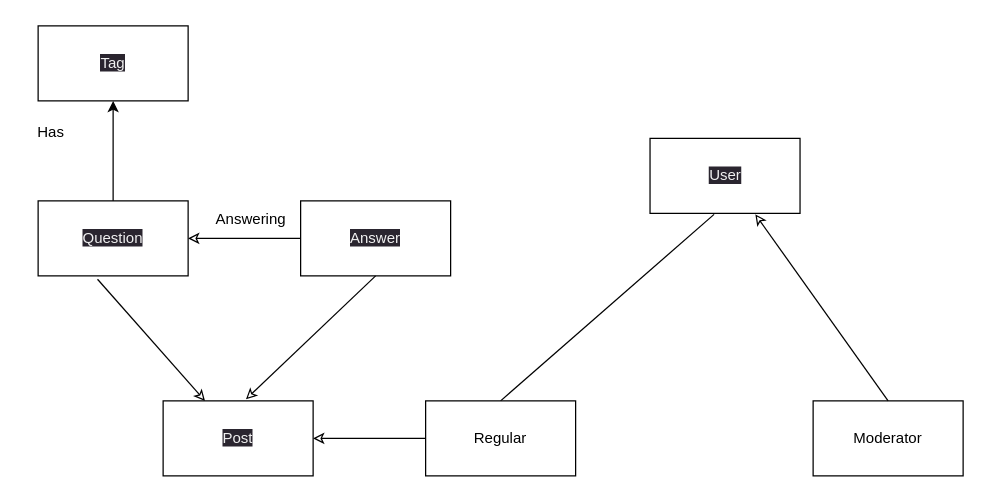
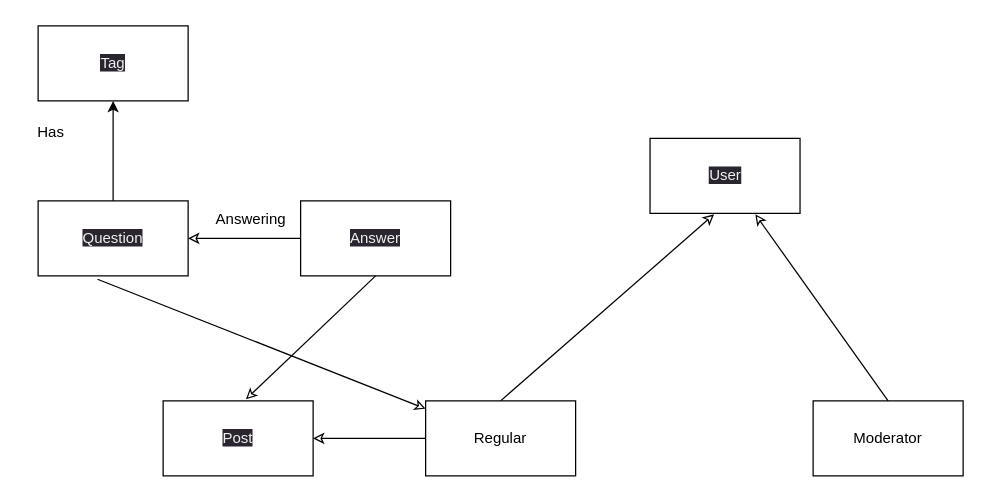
edge "User" -- "Regular": arrowhead none -> classic
edge "Question" -> "Post": now "Question" -> "Regular"
